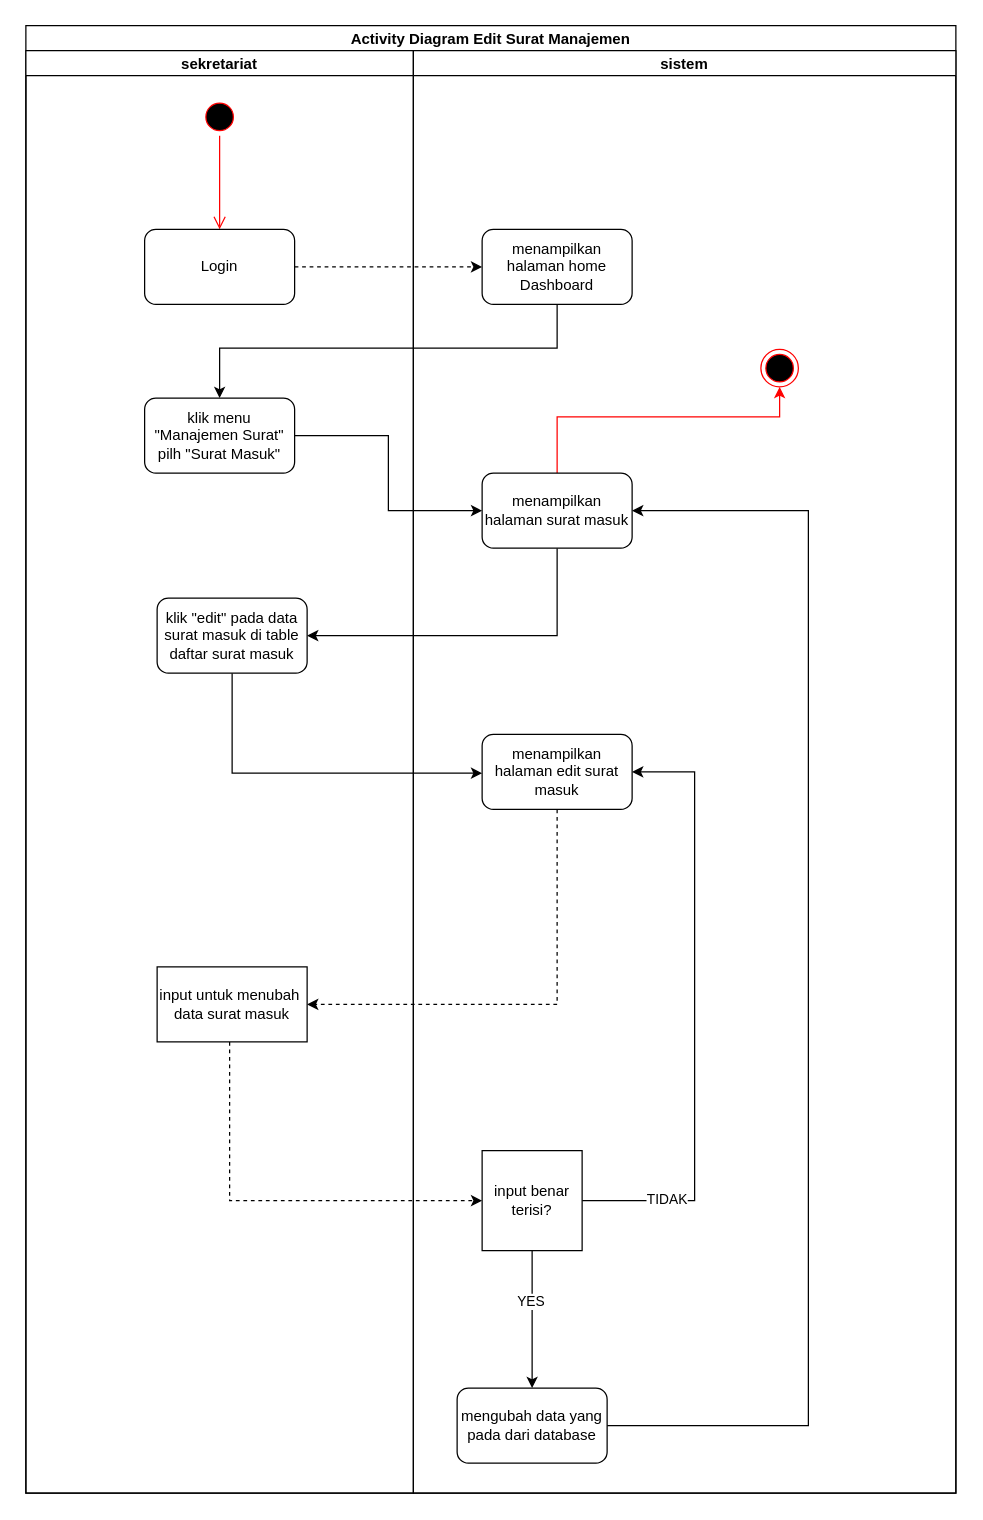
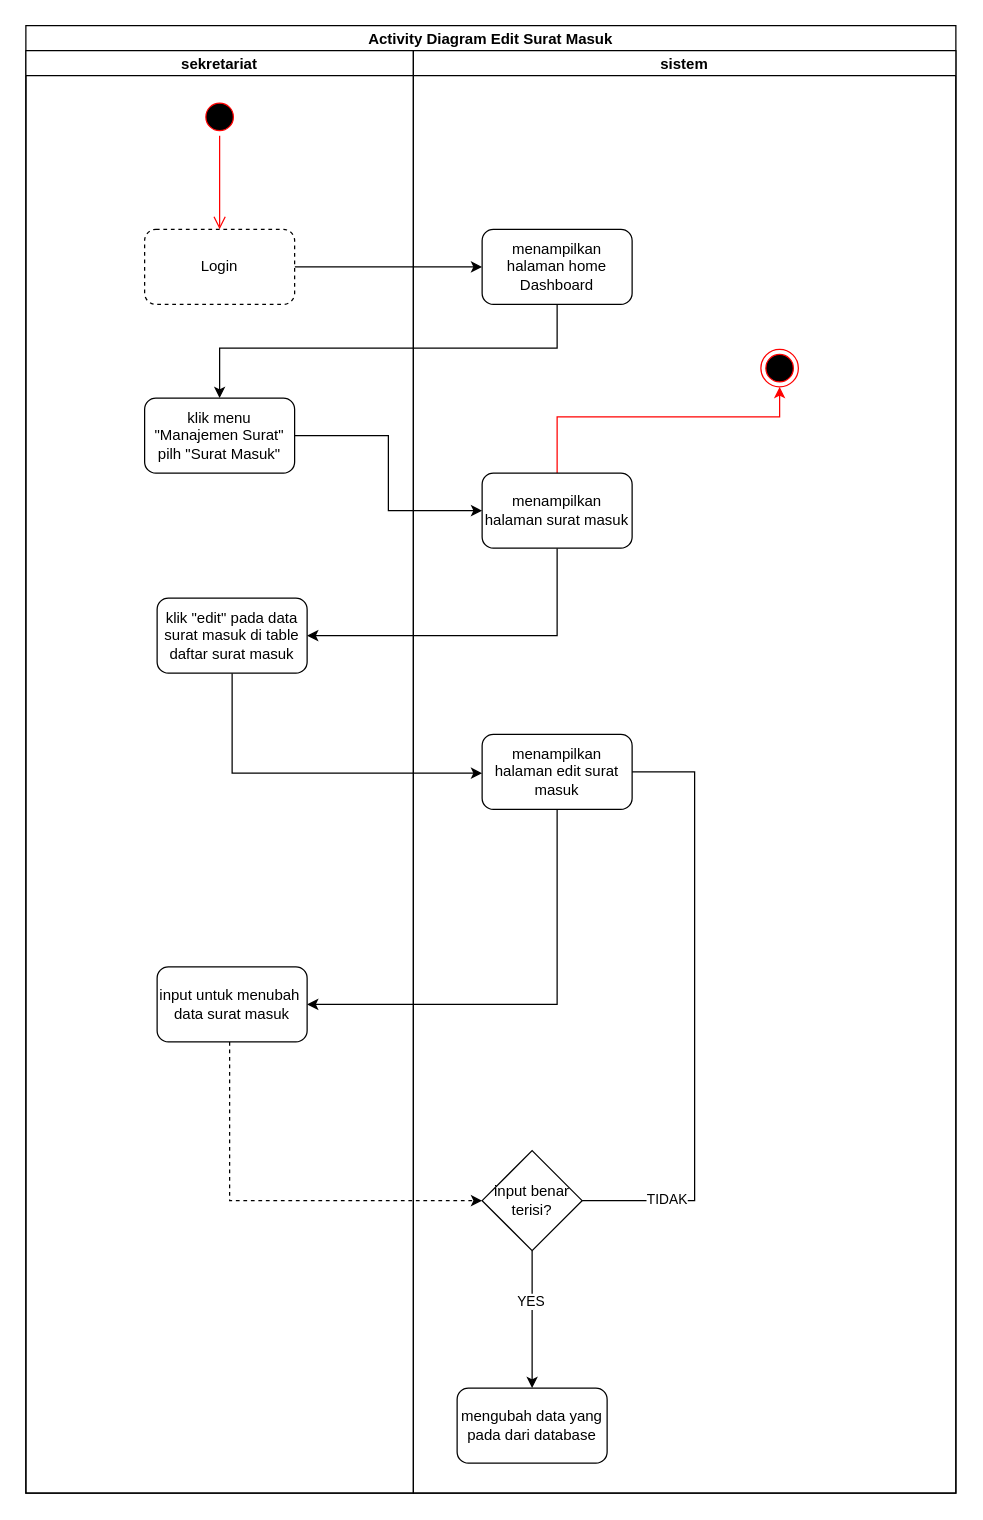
node "Activity Diagram Edit Surat Manajemen": label "Activity Diagram Edit Surat Manajemen" -> "Activity Diagram Edit Surat Masuk"
node "Login": style solid -> dashed
edge "Login" -> "menampilkan halaman home Dashboard": style dashed -> solid
edge "input benar terisi?" -> "menampilkan halaman edit surat masuk": arrowhead classic -> none
edge "mengubah data yang pada dari database" -> "menampilkan halaman surat masuk": removed
node "input untuk menubah data surat masuk": shape rectangle -> rounded rectangle
edge "menampilkan halaman edit surat masuk" -> "input untuk menubah data surat masuk": style dashed -> solid
node "input benar terisi?": shape rectangle -> diamond
